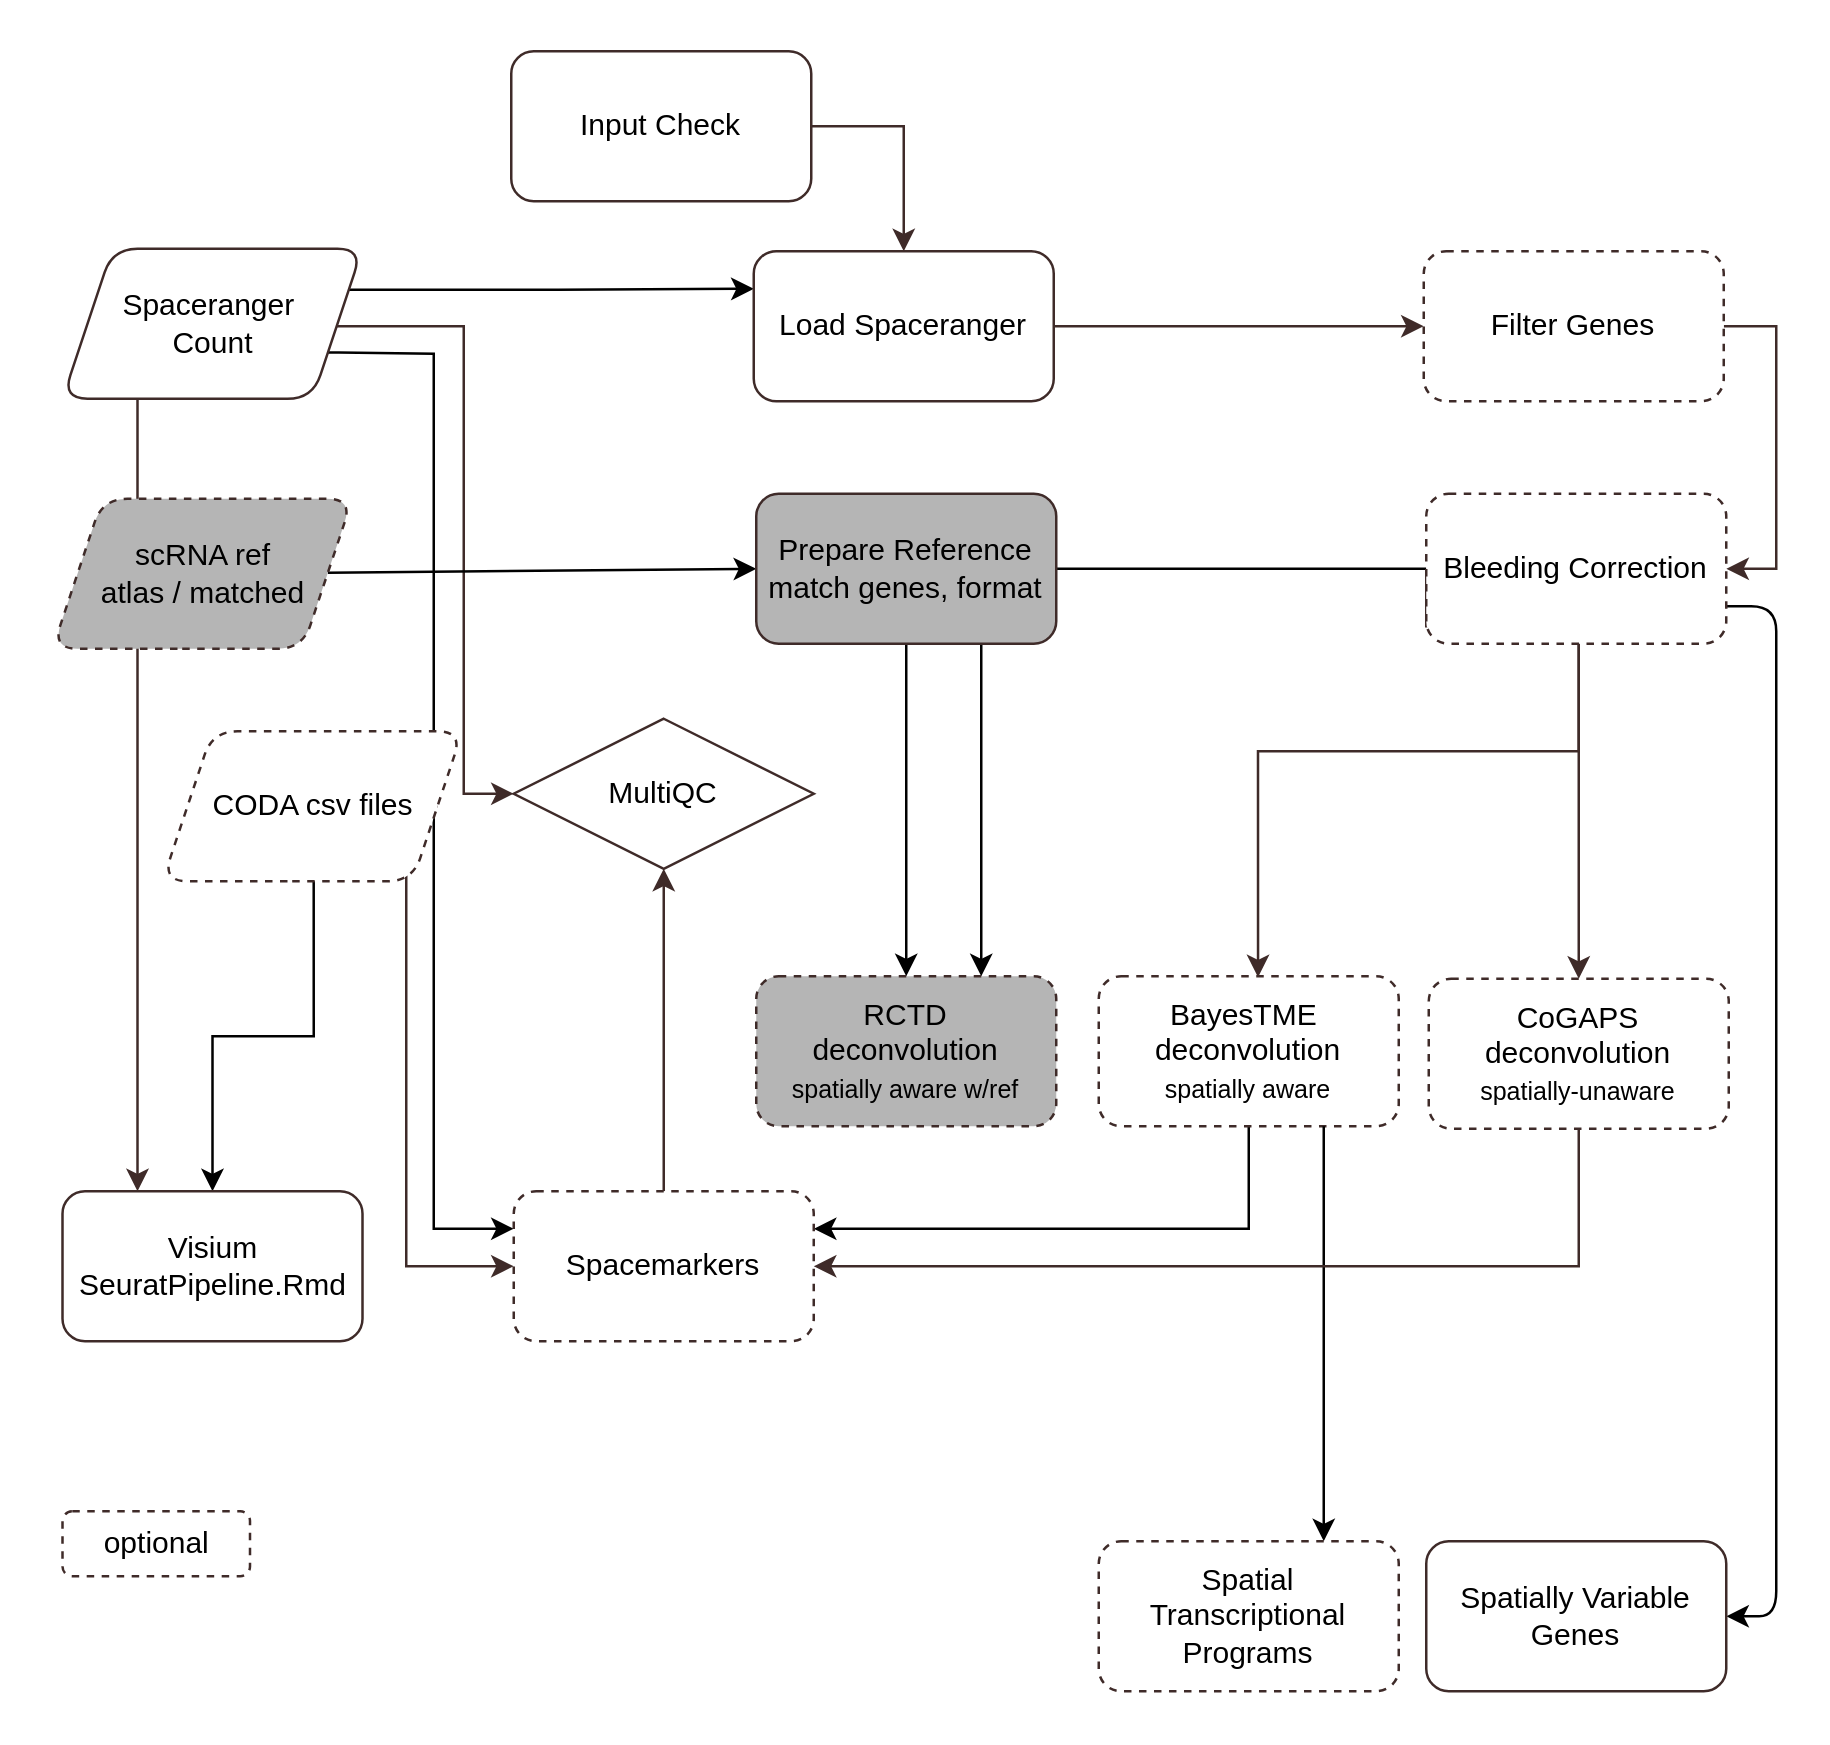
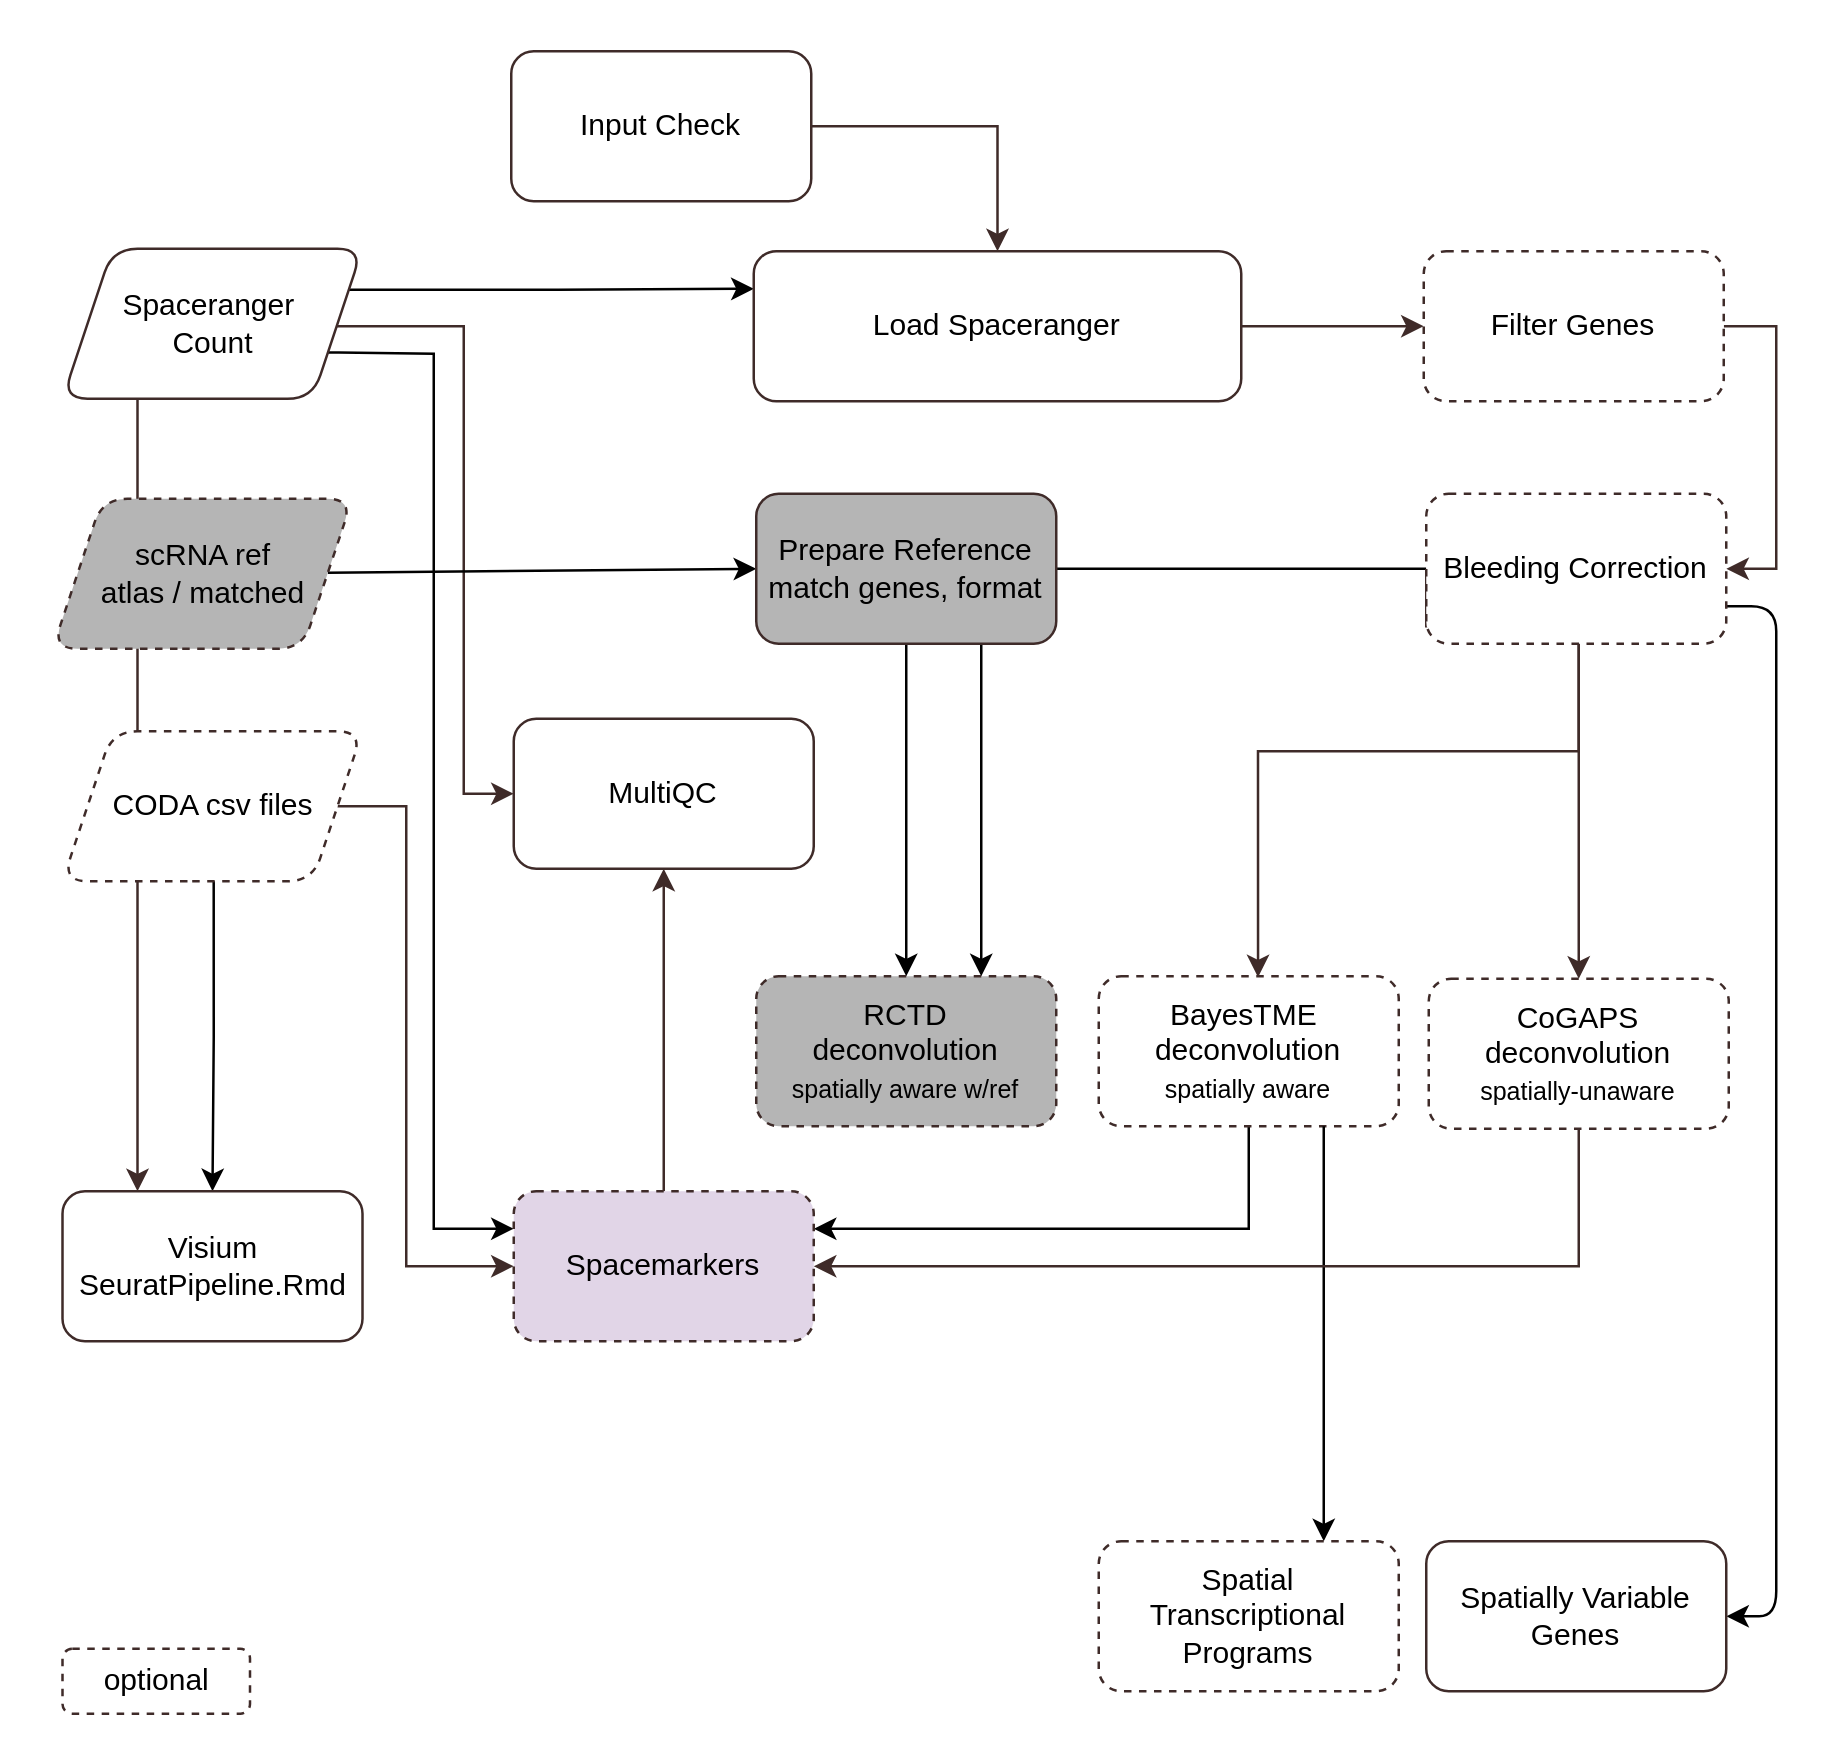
node "Load Spaceranger": size 300x150 -> 488x150
node "MultiQC": shape diamond -> rounded rectangle
node "CODA csv files": moved (313, 806) -> (213, 806)
node "Spacemarkers": fillcolor #ffffff -> #e1d5e7
node "optional": moved (156, 1544) -> (156, 1681)
